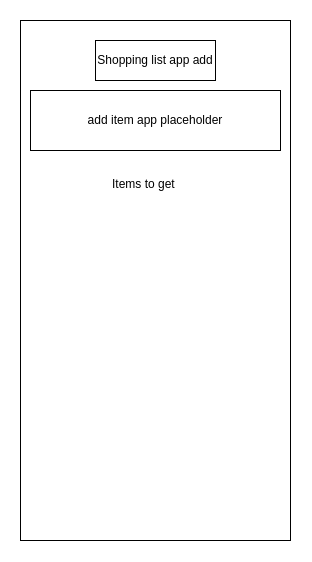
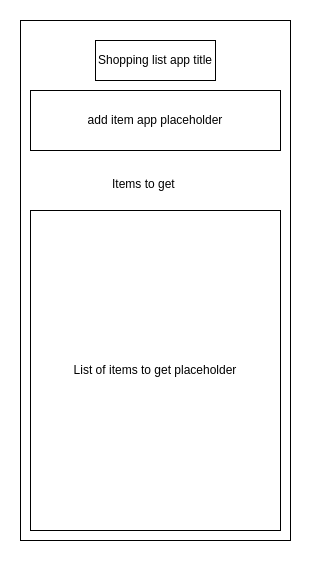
node "Shopping list app add": label "Shopping list app add" -> "Shopping list app title"
node "List of items to get placeholder": added
